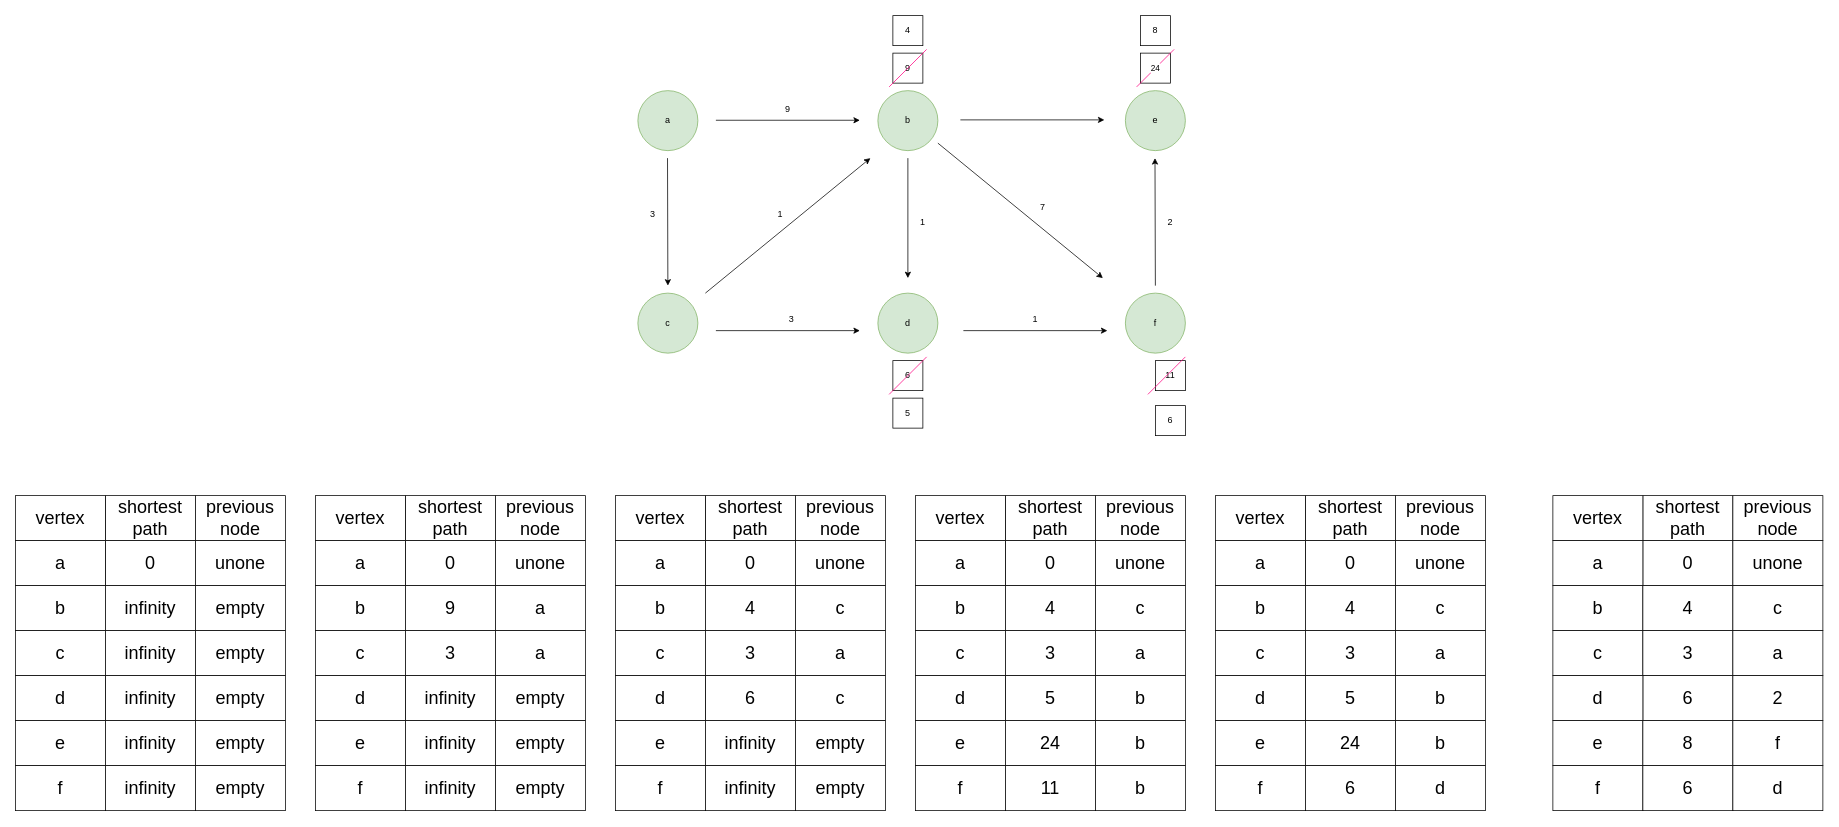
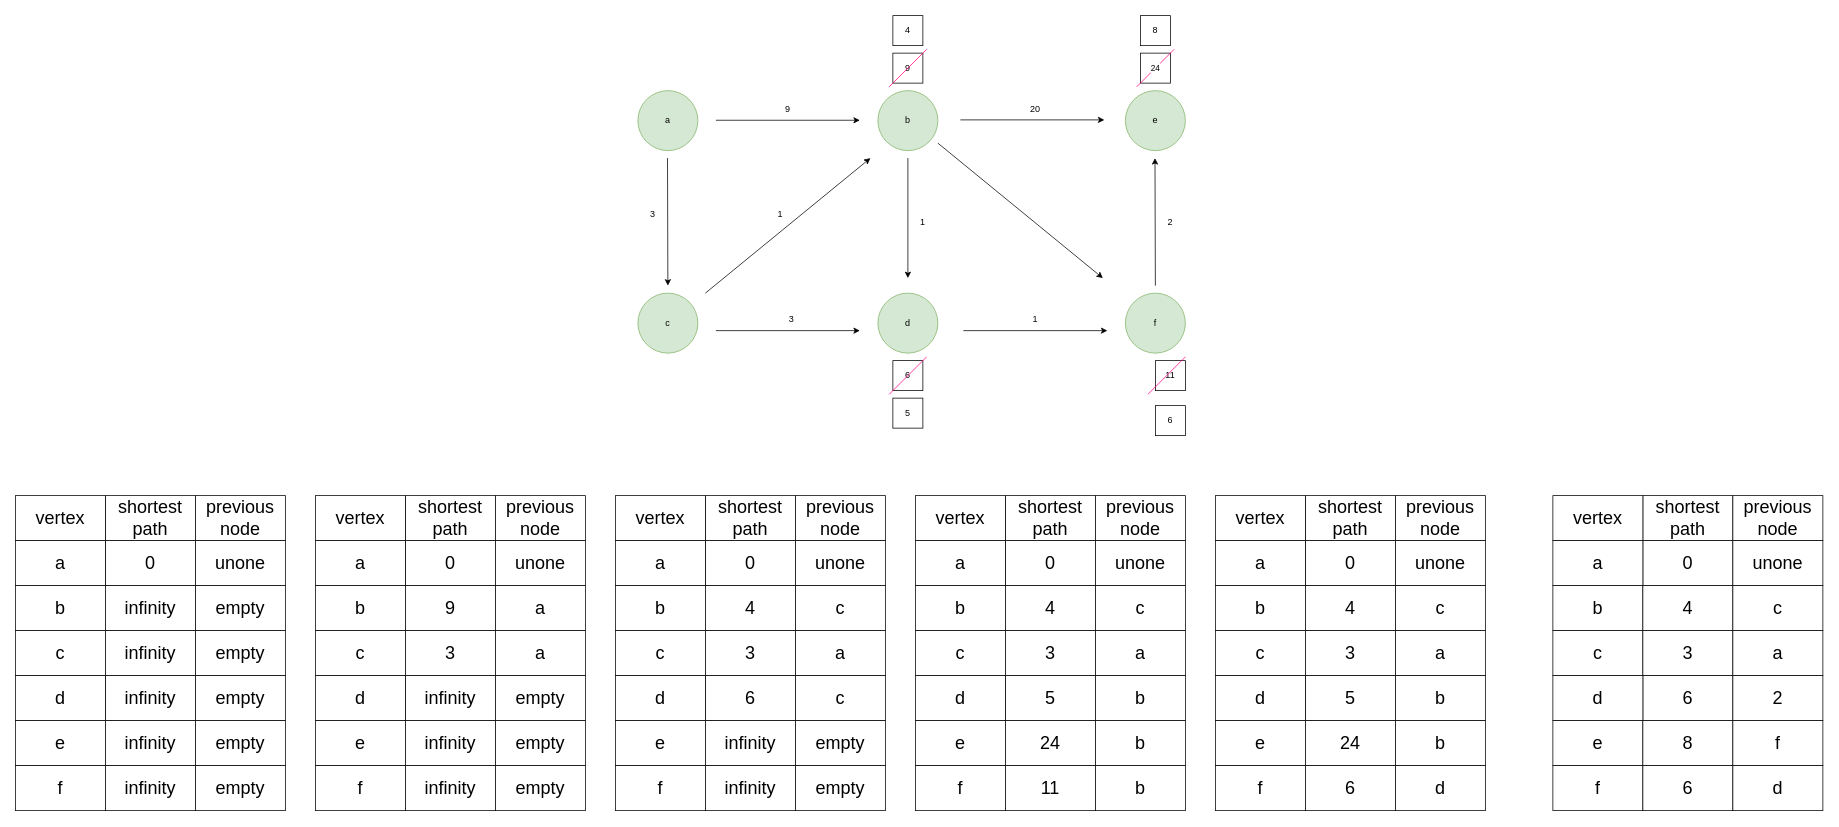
node "20": added
node "7": removed
